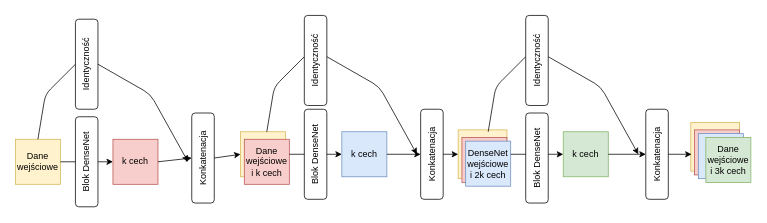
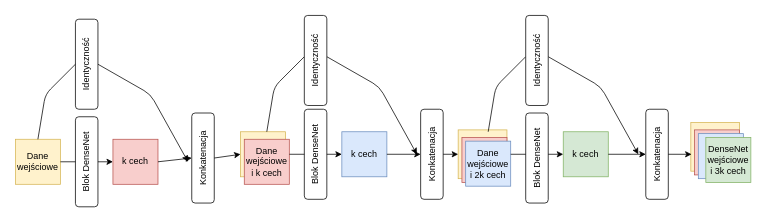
node "Dane wejściowe i 3k cech": label "Dane wejściowe i 3k cech" -> "DenseNet wejściowe i 3k cech"
node "DenseNet wejściowe i 2k cech": label "DenseNet wejściowe i 2k cech" -> "Dane wejściowe i 2k cech"
